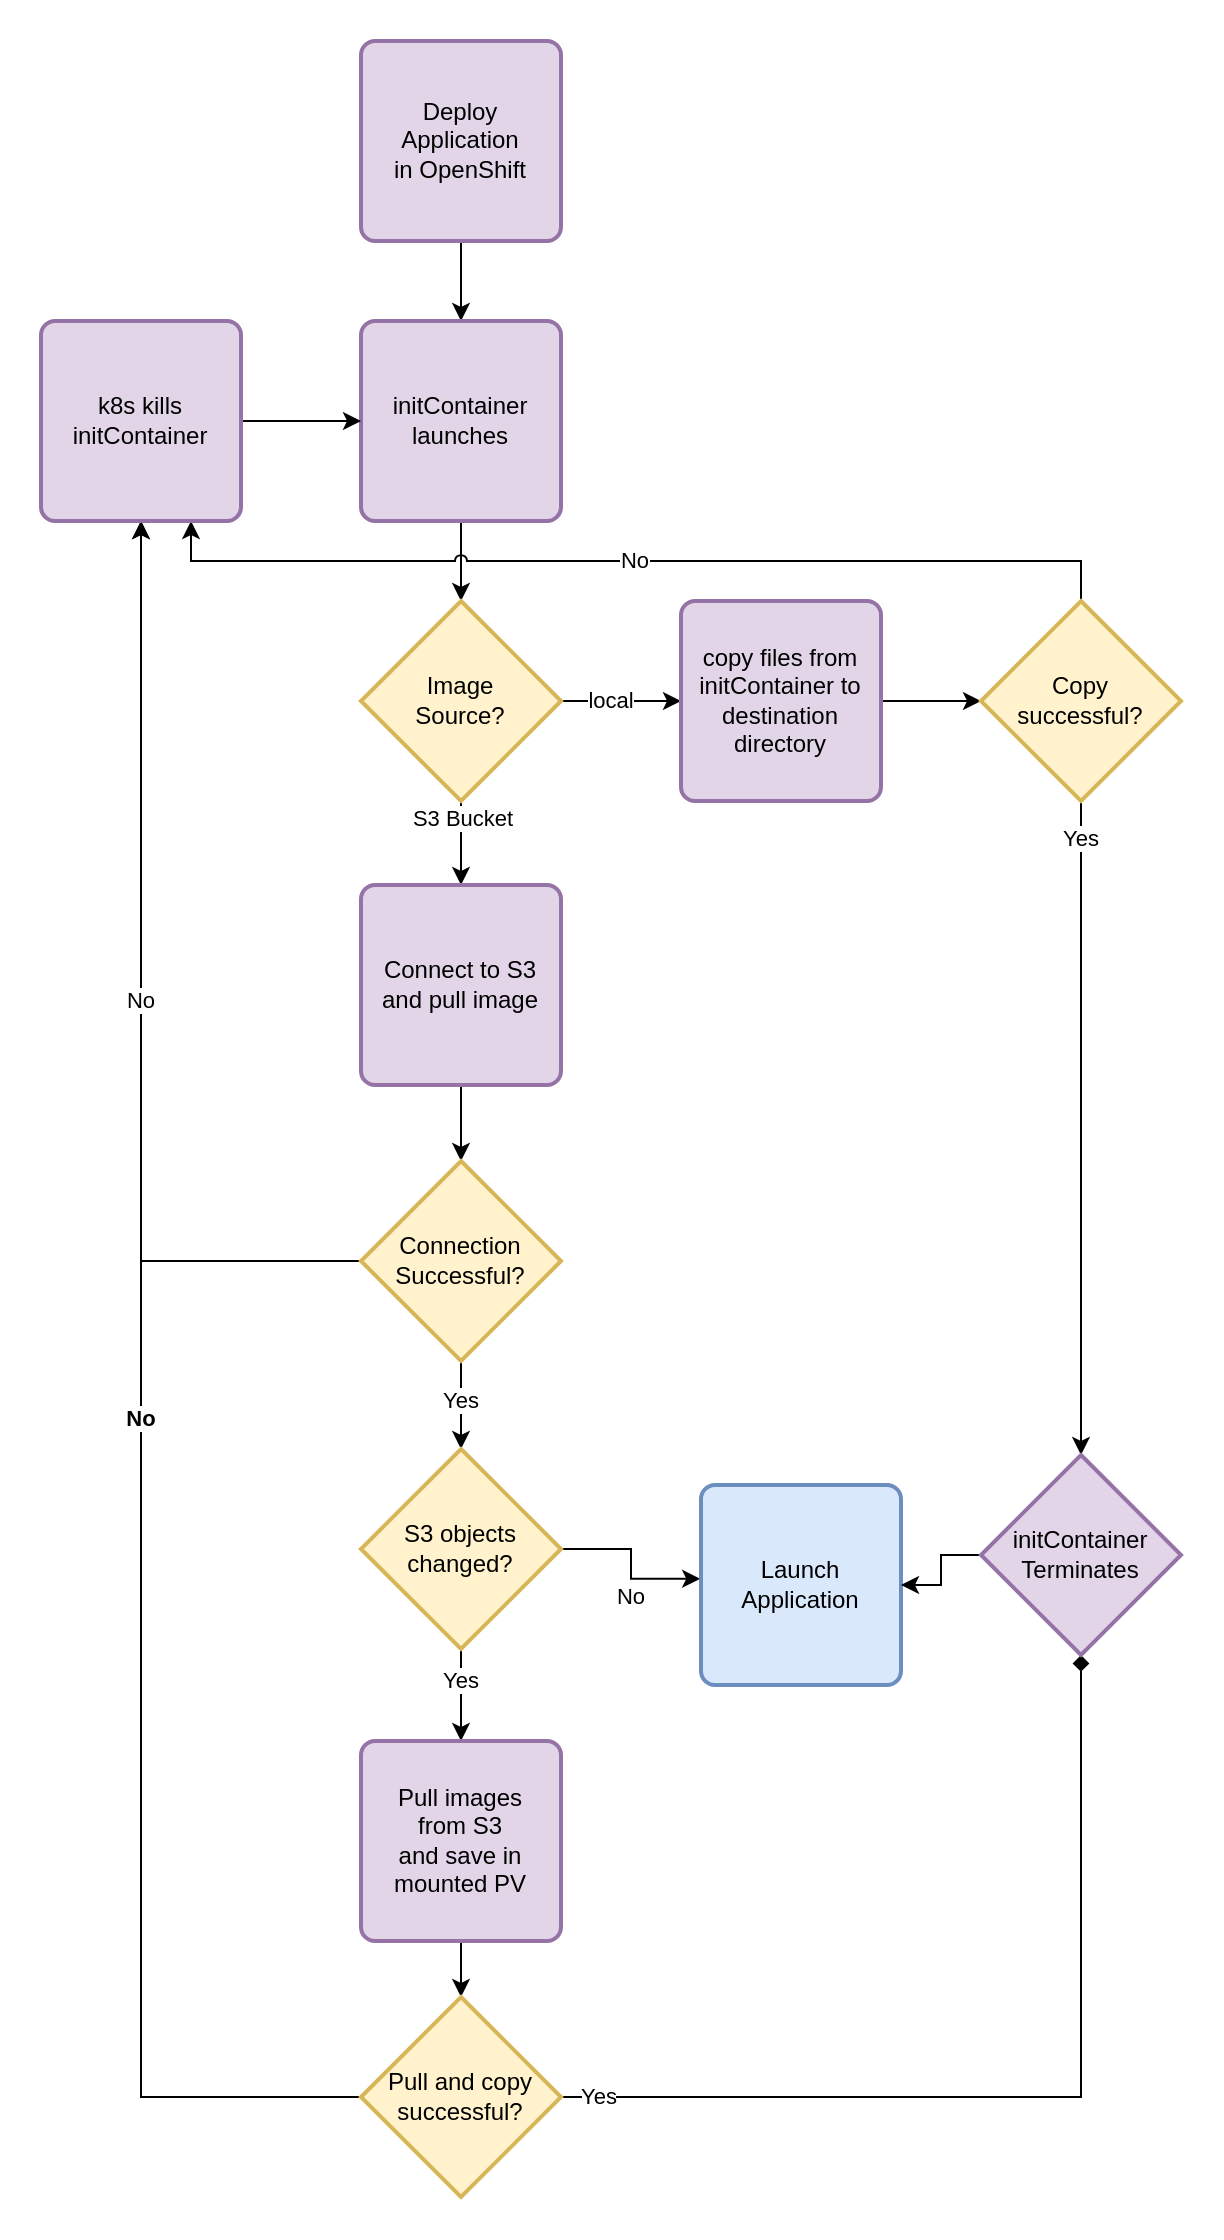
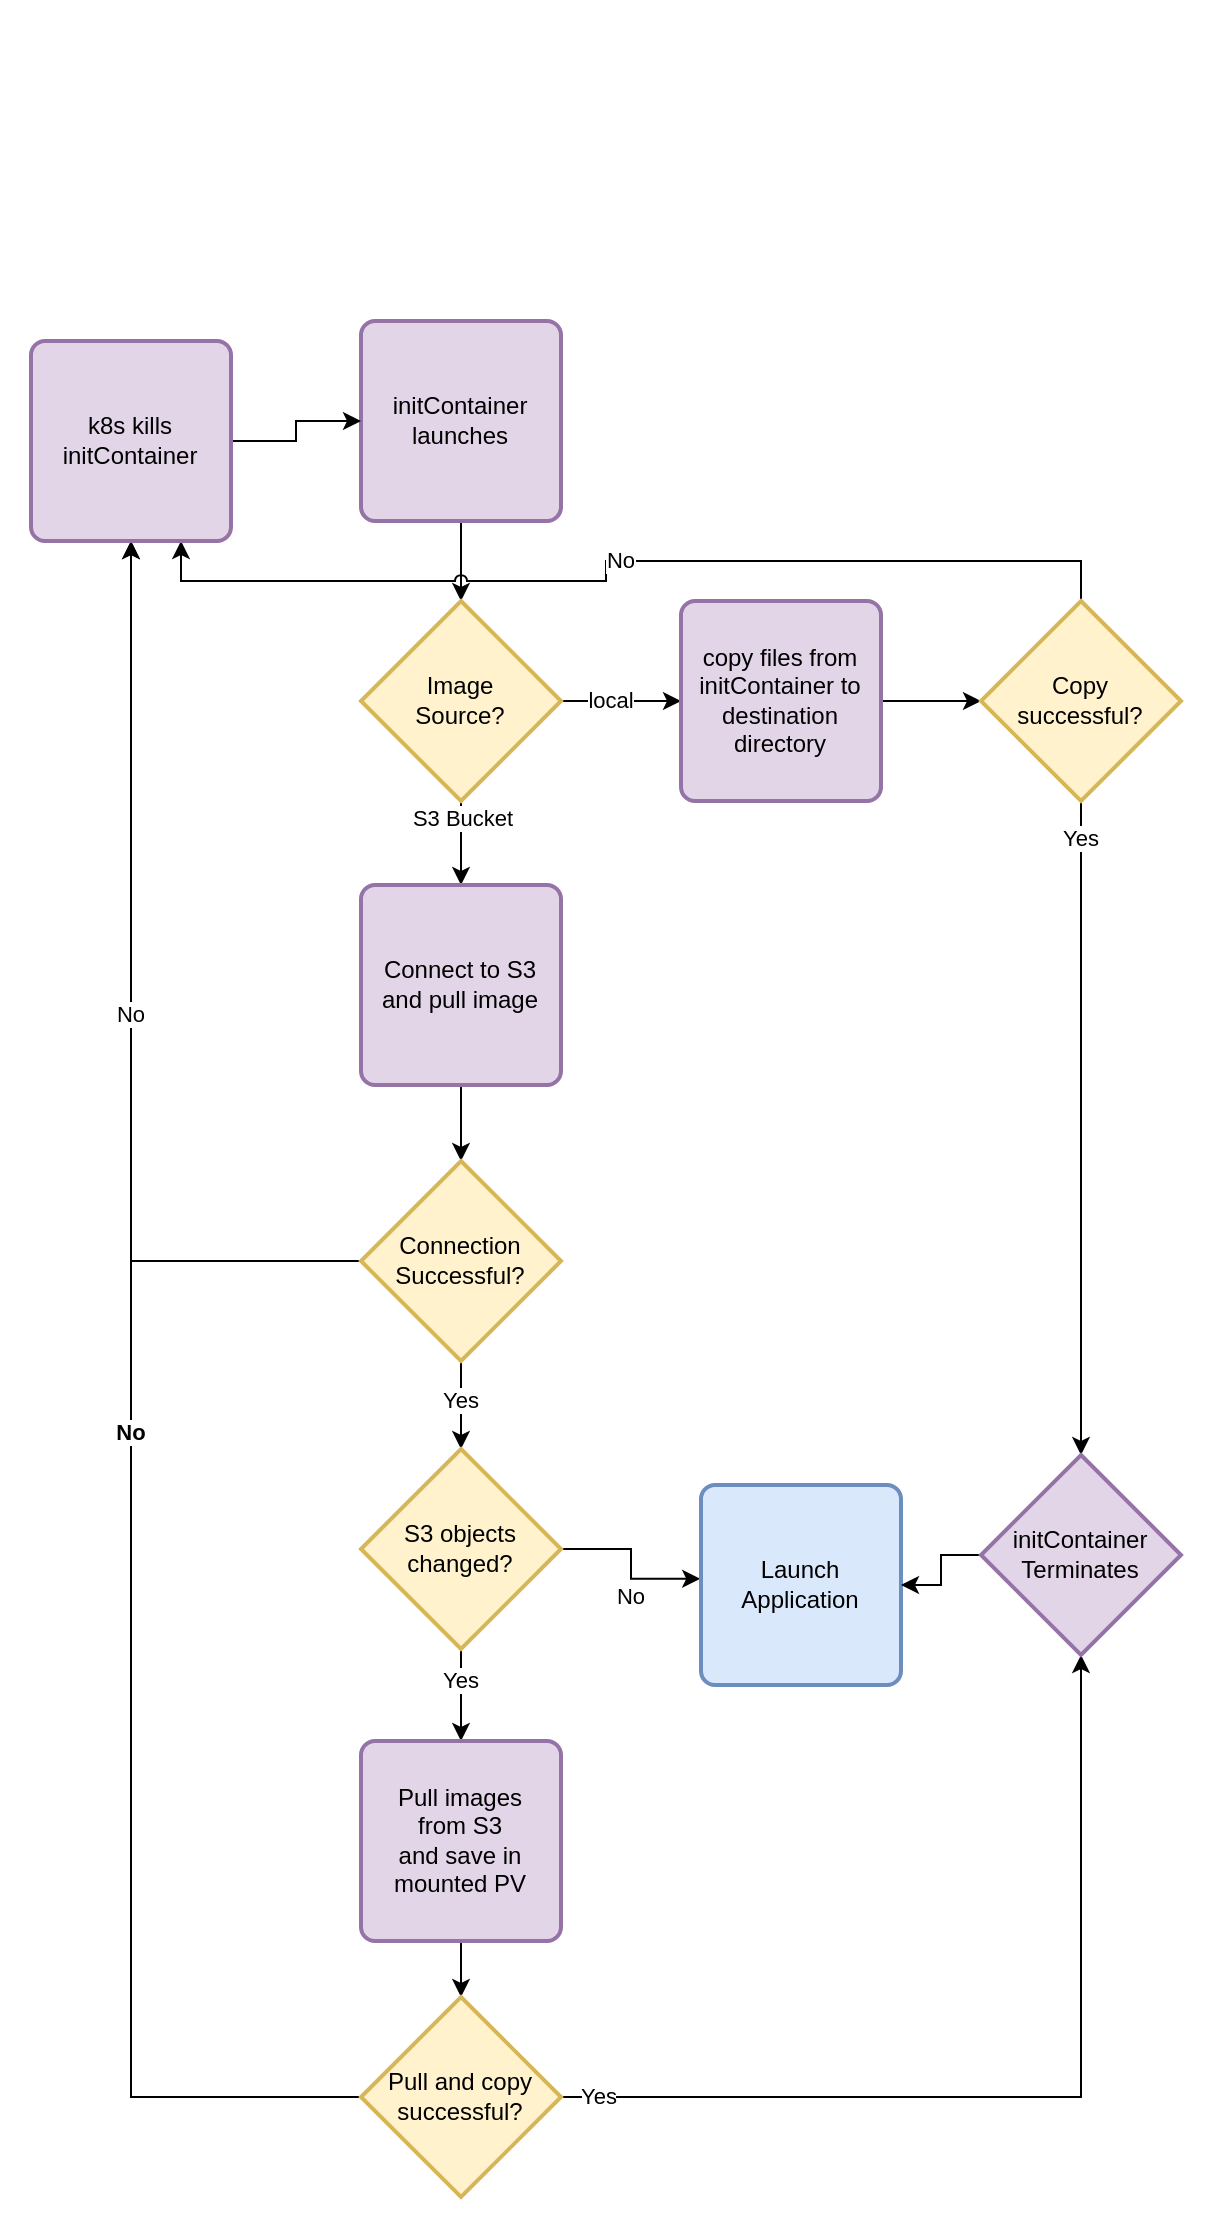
node "Deploy Application in OpenShift": removed
edge "Deploy Application in OpenShift" -> "initContainer launches": removed
node "k8s kills initContainer": moved (141, 421) -> (131, 441)
edge "Pull and copy successful?" -> "initContainer Terminates": arrowhead diamond -> classic
